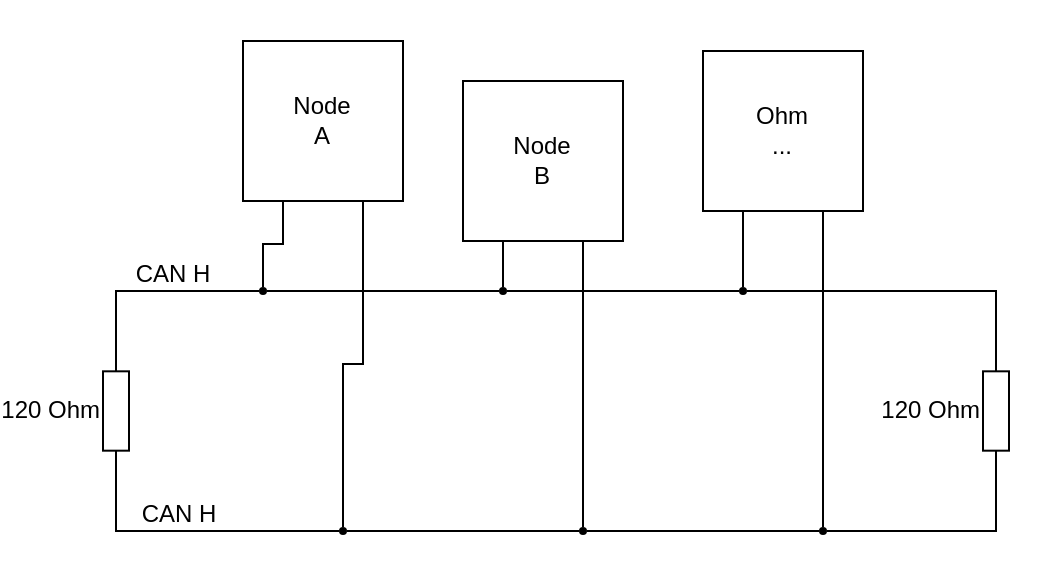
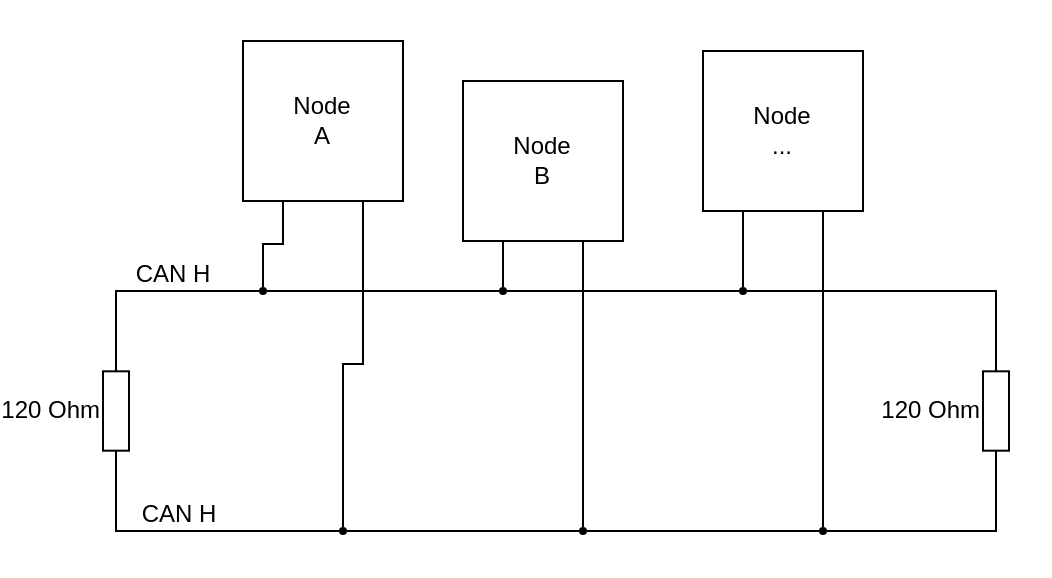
node "Ohm ...": label "Ohm ..." -> "Node ..."
